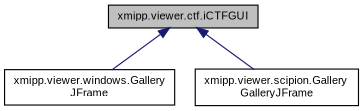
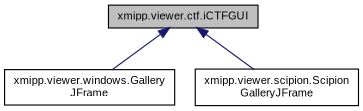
node "xmipp.viewer.scipion.Gallery GalleryJFrame": label "xmipp.viewer.scipion.Gallery GalleryJFrame" -> "xmipp.viewer.scipion.Scipion GalleryJFrame"
